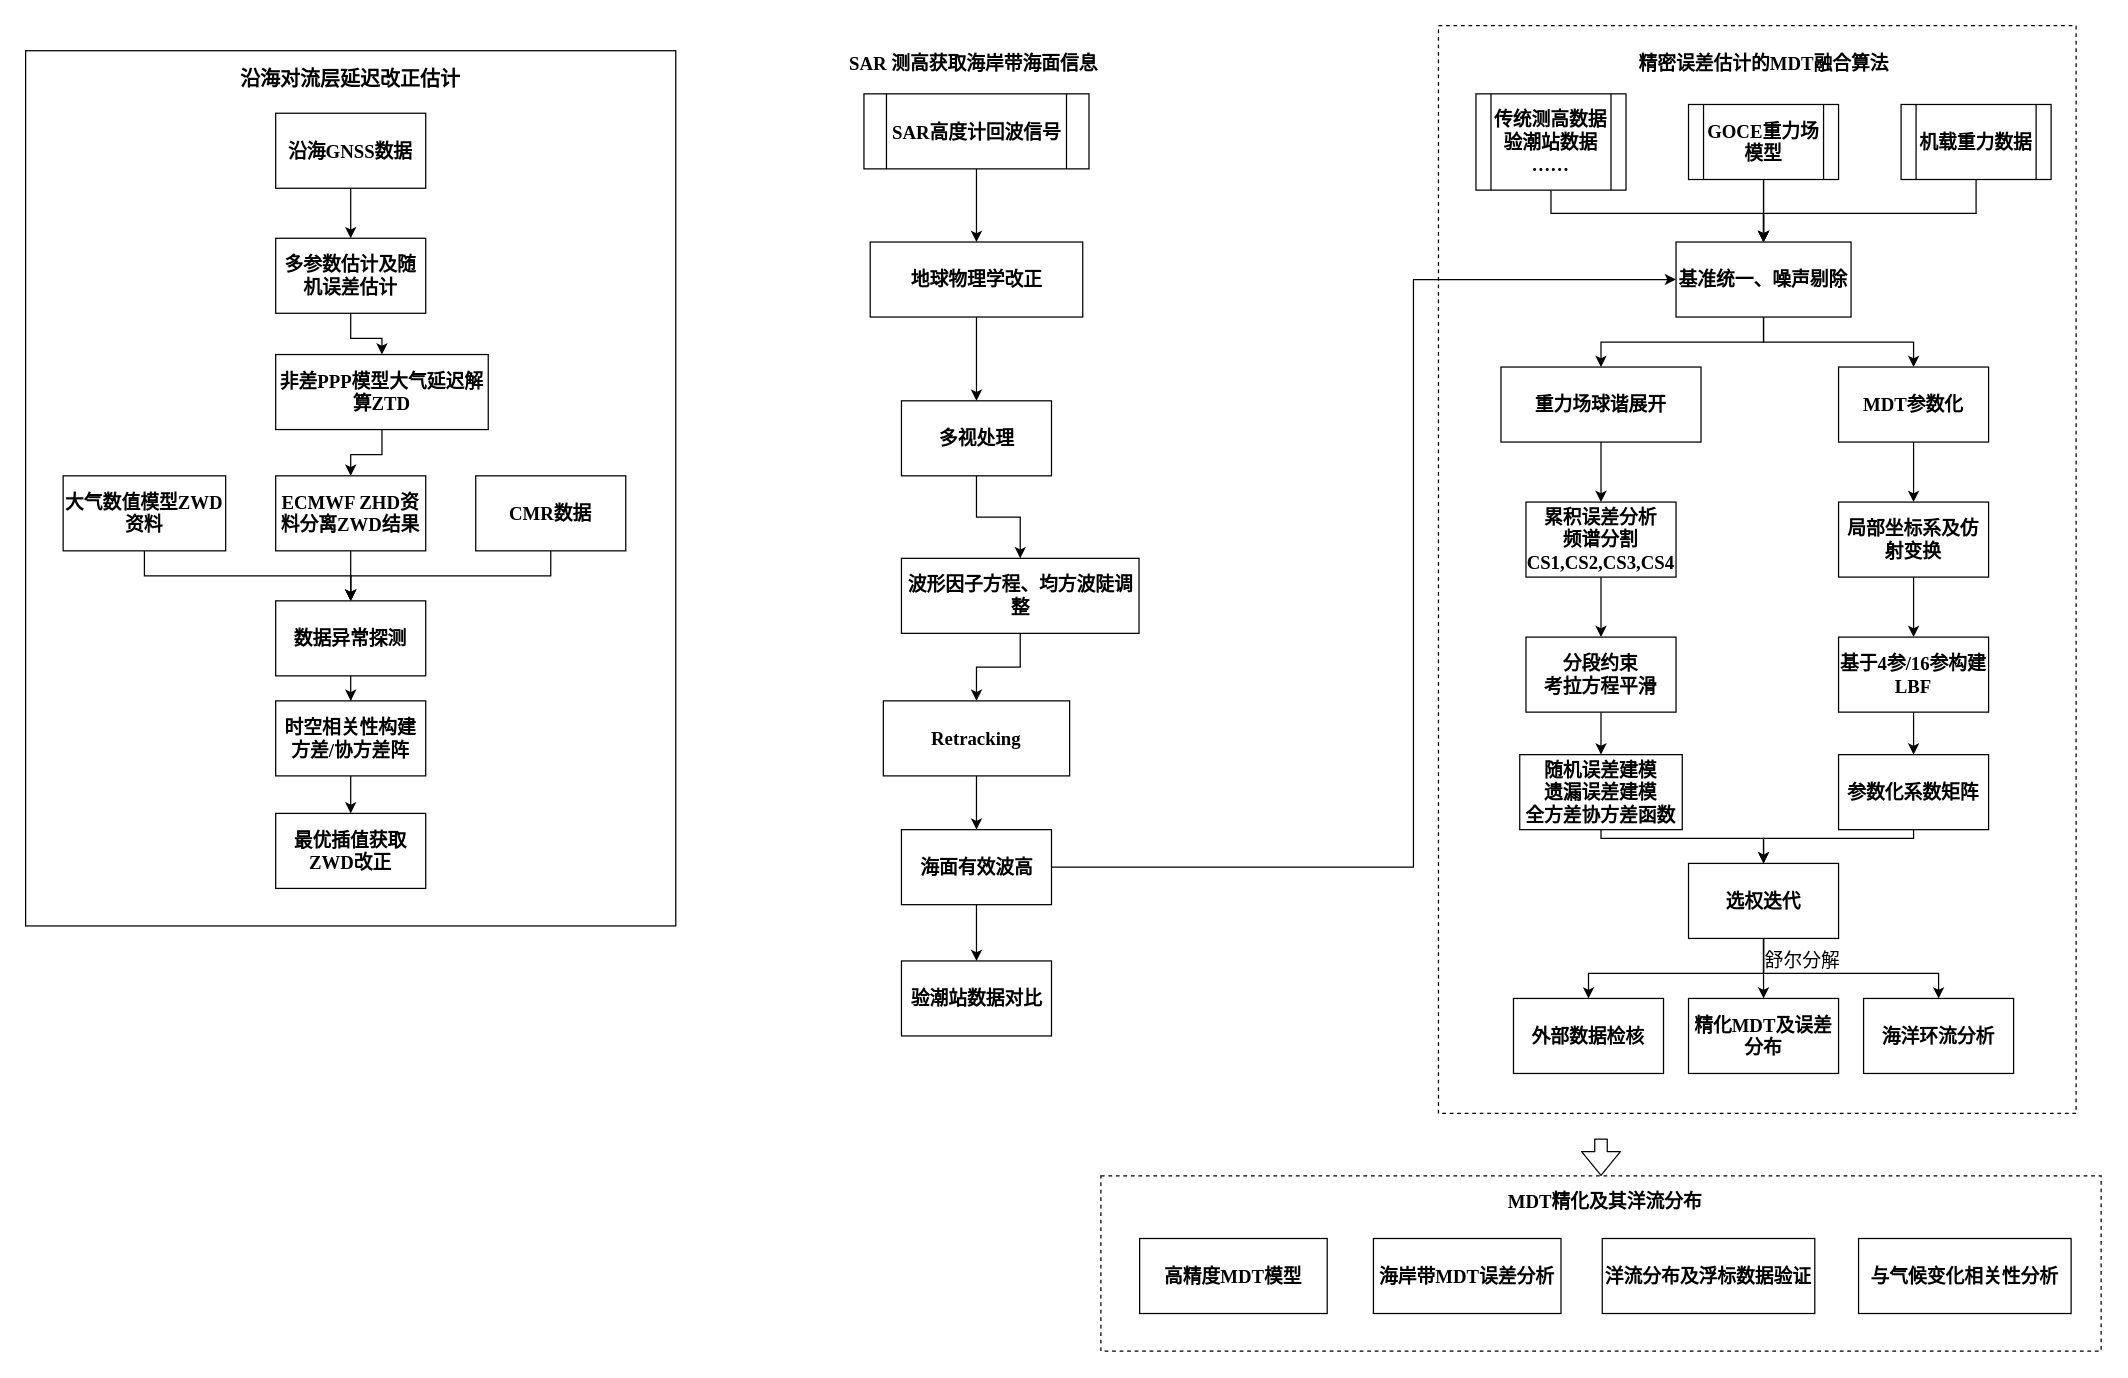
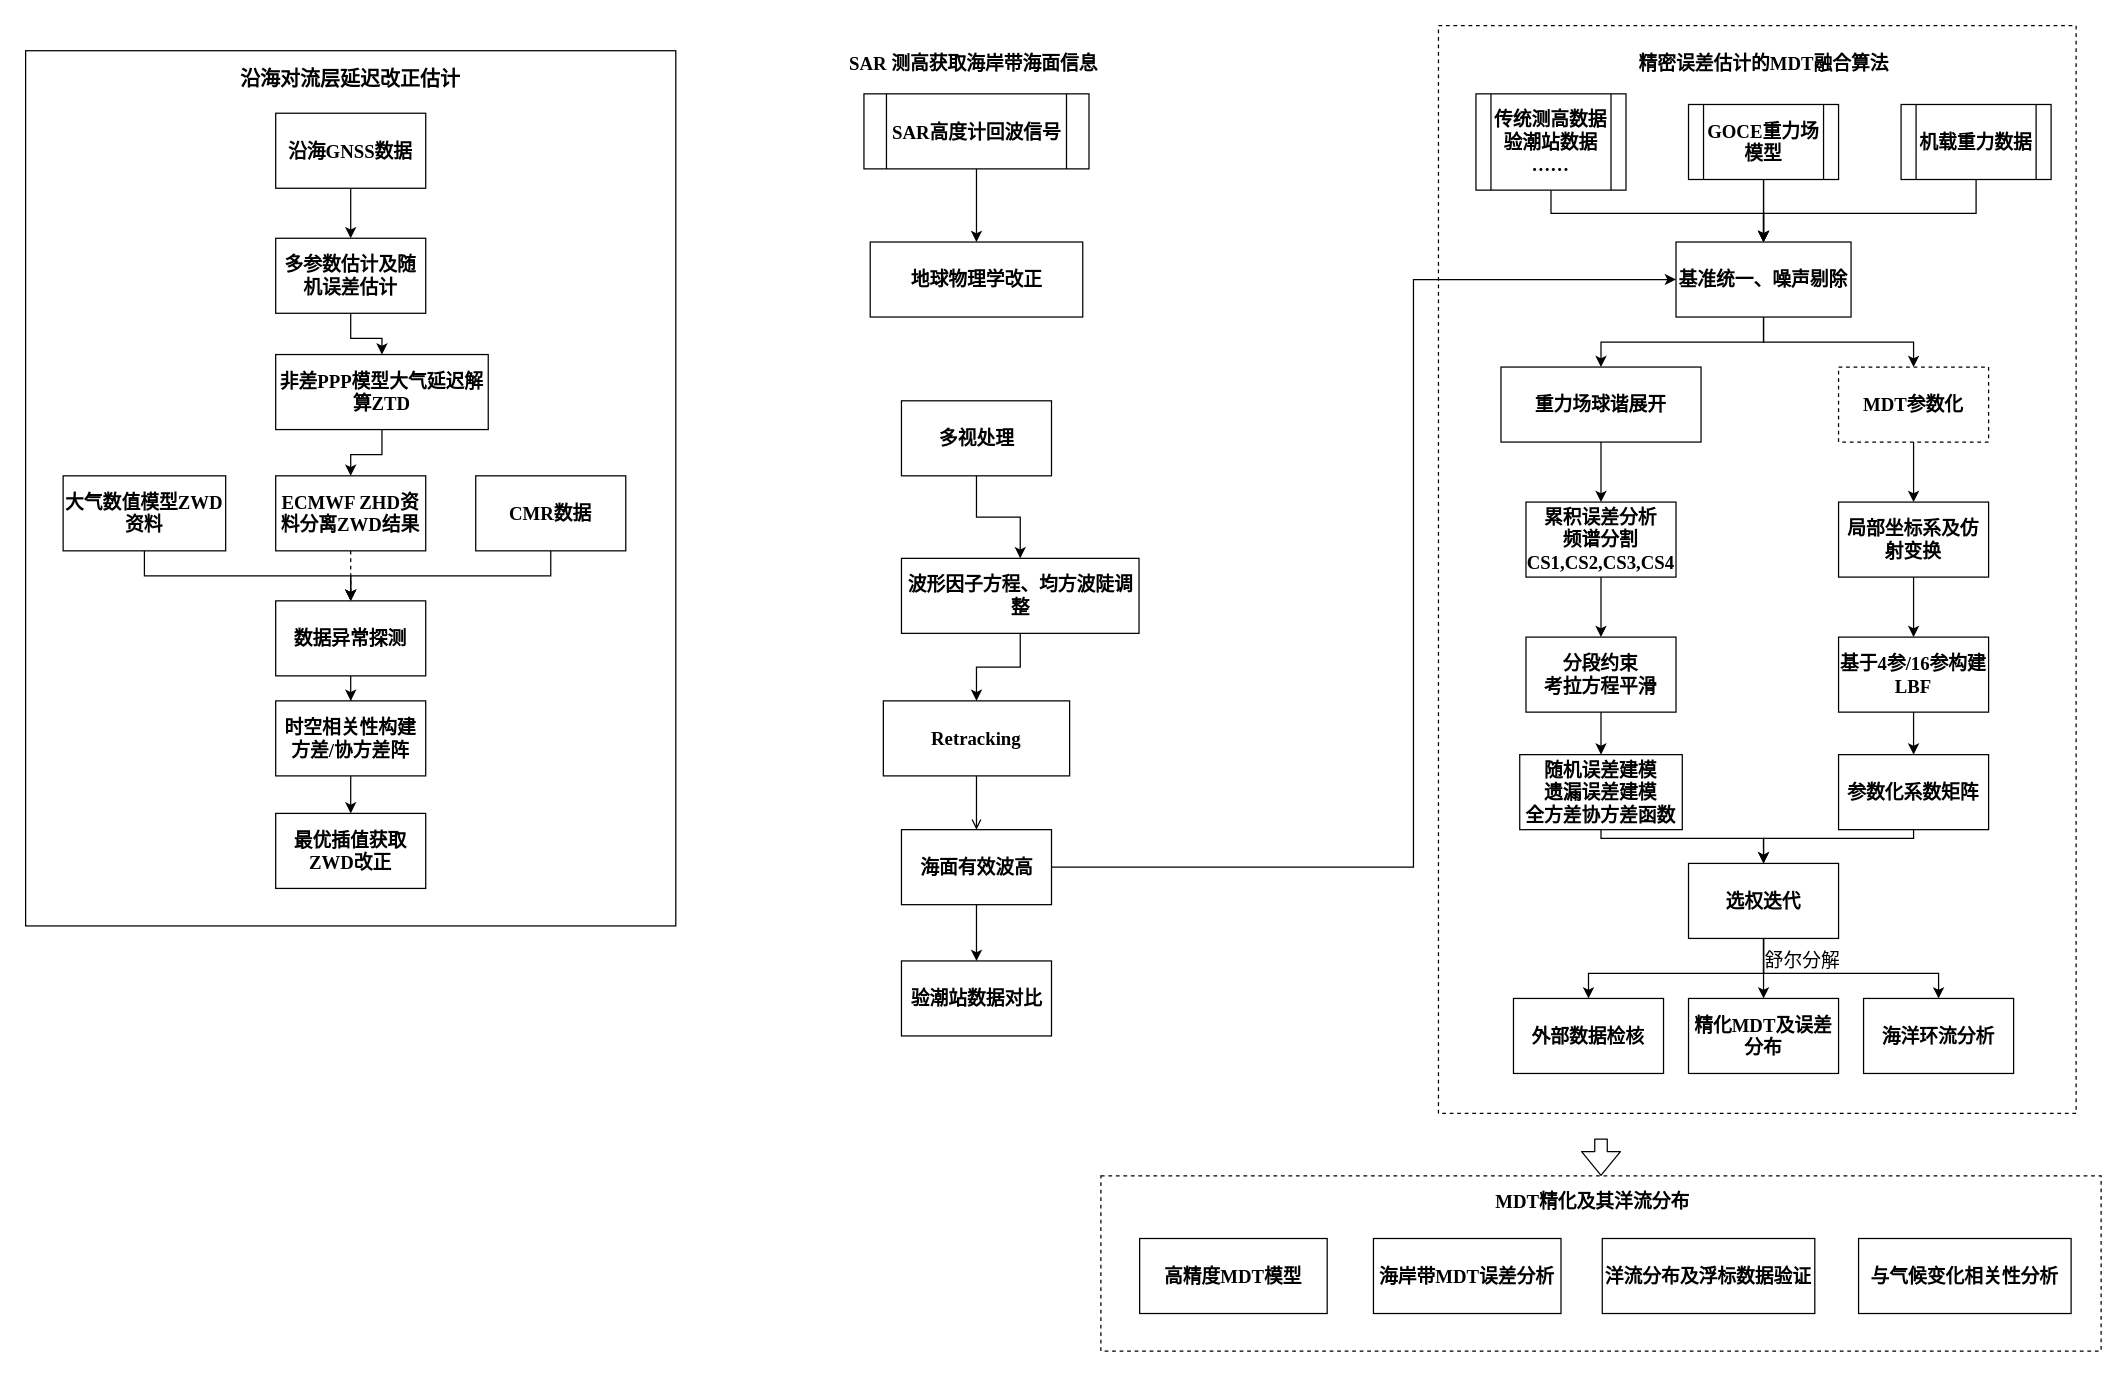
edge "地球物理学改正" -> "多视处理": removed
node "MDT参数化": style solid -> dashed
edge "ECMWF ZHD资料分离ZWD结果" -> "数据异常探测": style solid -> dashed
edge "Retracking" -> "海面有效波高": arrowhead classic -> open
node "MDT精化及其洋流分布": moved (1605, 1201) -> (1593, 1201)
